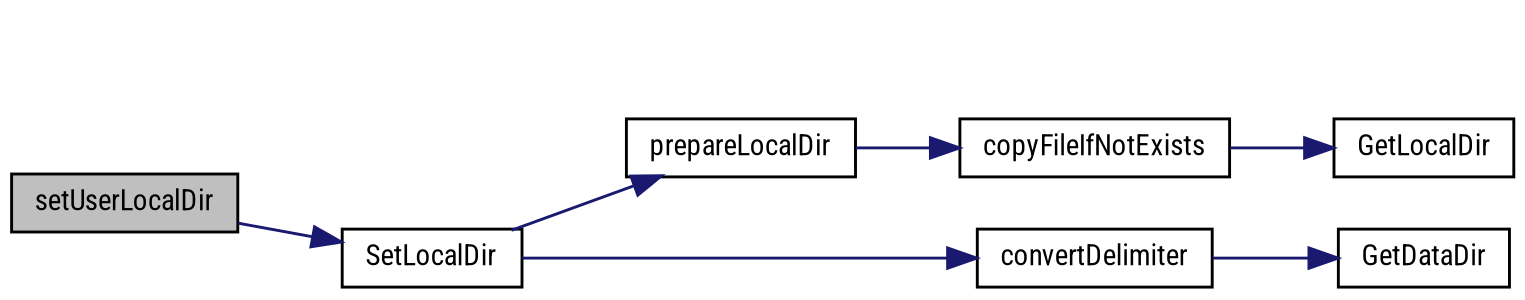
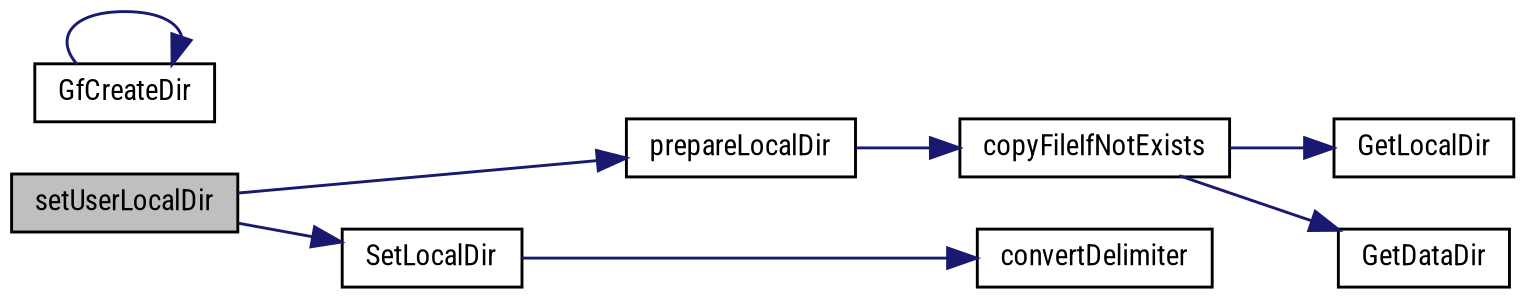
node "GfCreateDir": added
edge "SetLocalDir" -> "prepareLocalDir": now "setUserLocalDir" -> "prepareLocalDir"
edge "convertDelimiter" -> "GetDataDir": now "copyFileIfNotExists" -> "GetDataDir"
